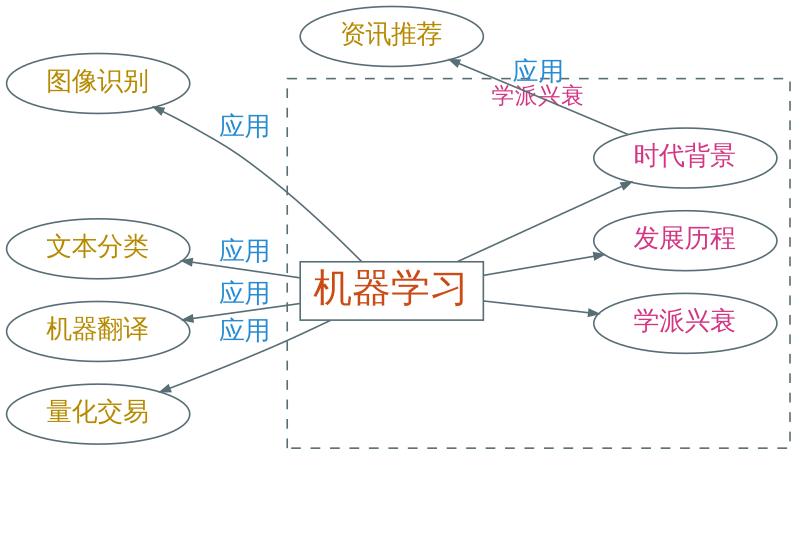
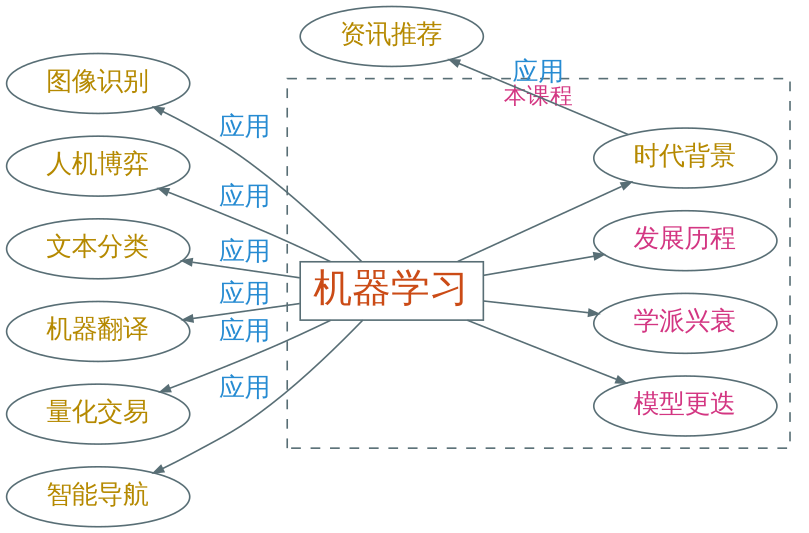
cluster "学派兴衰": label "学派兴衰" -> "本课程"
node "时代背景": fontcolor #d33682 -> #b58900
node "人机博弈": added
node "模型更迭": added
node "智能导航": added
